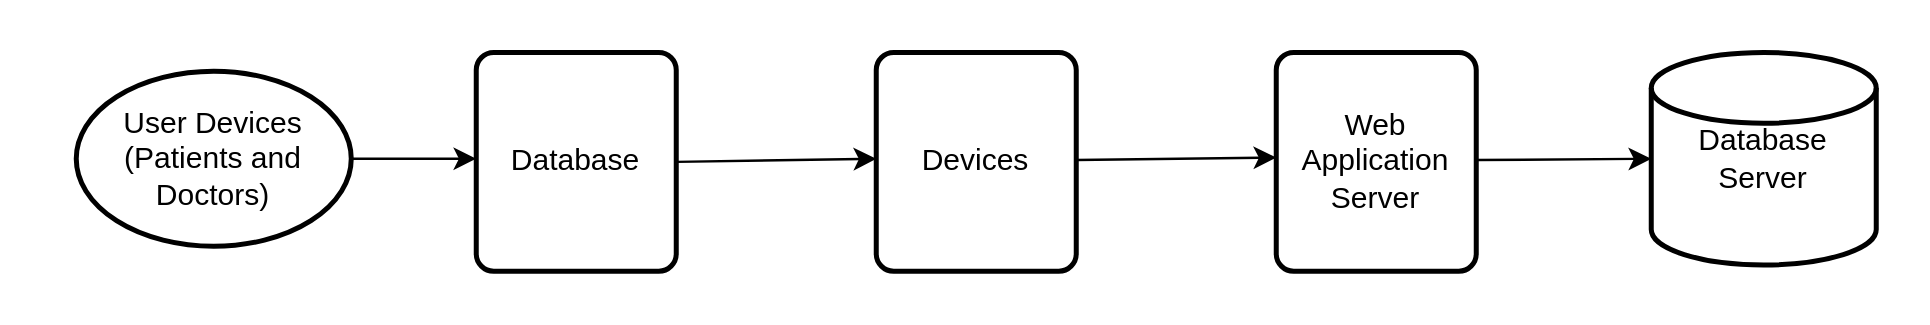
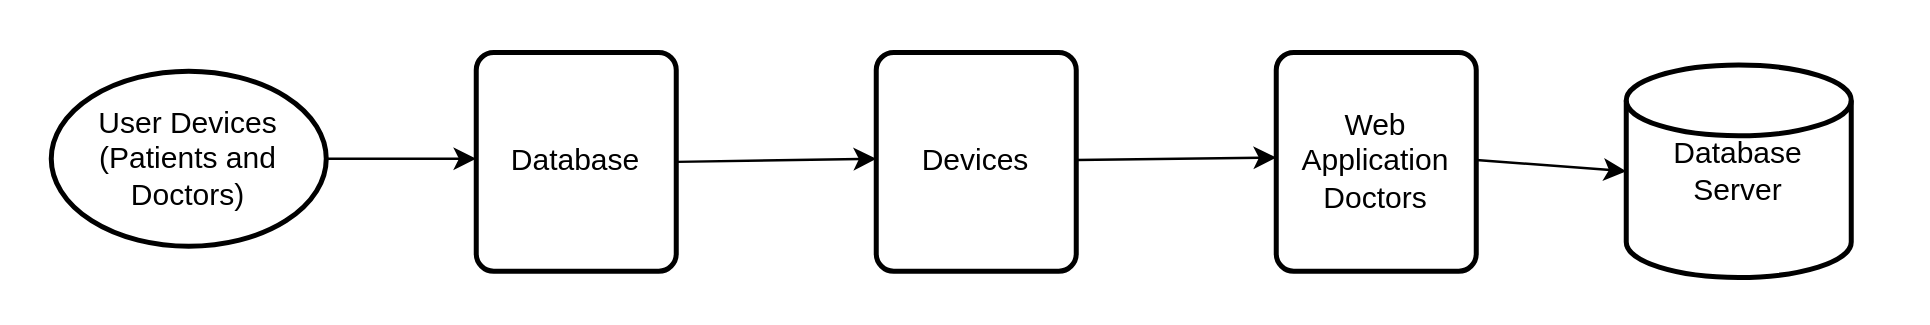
node "User Devices (Patients and Doctors)": moved (214, 159) -> (189, 159)
node "Database Server": moved (1764, 159) -> (1739, 171)
node "Web Application Server": label "Web Application Server" -> "Web Application Doctors"
